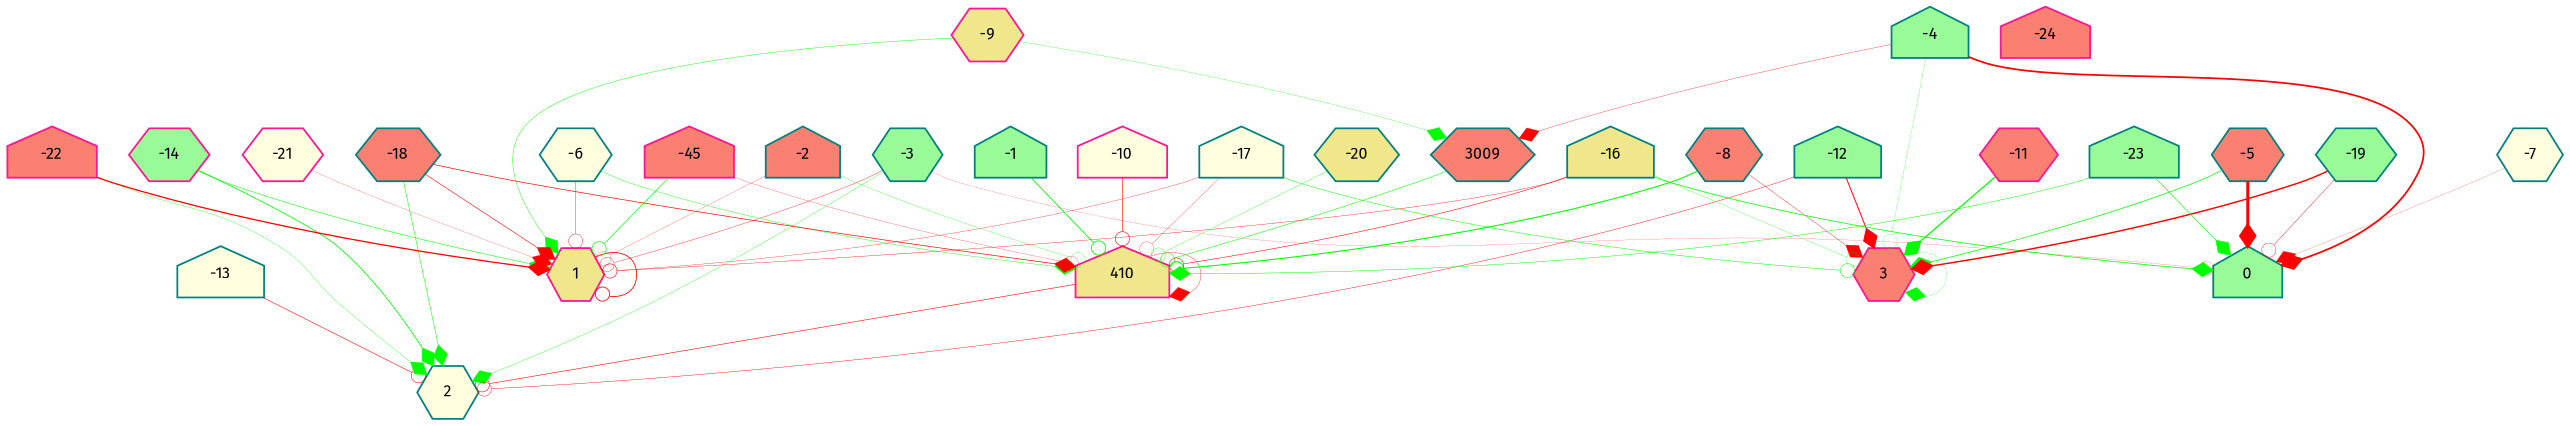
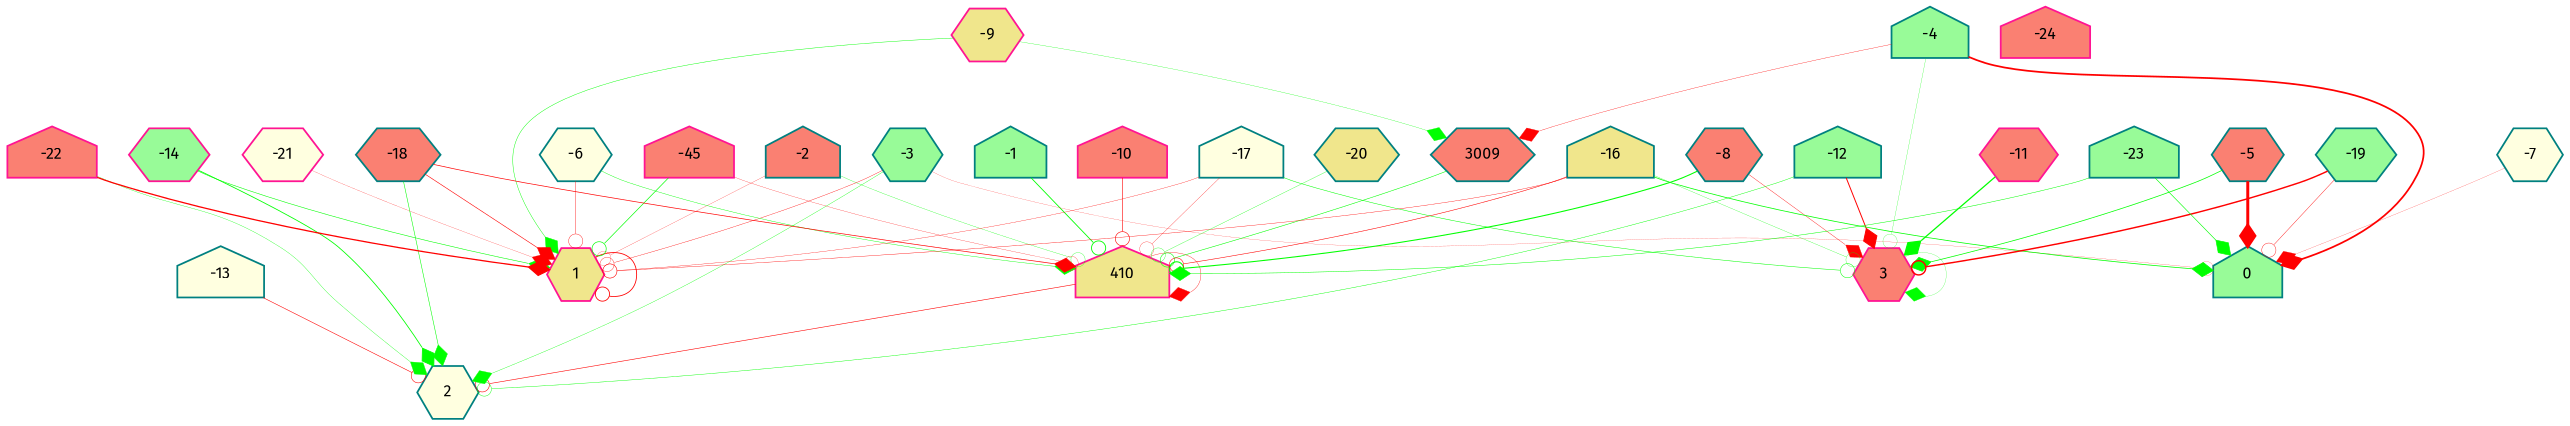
node "-10": fillcolor lightyellow -> salmon
edge "-19" -> "3": arrowhead diamond -> odot
edge "-12" -> "2": color red -> green
